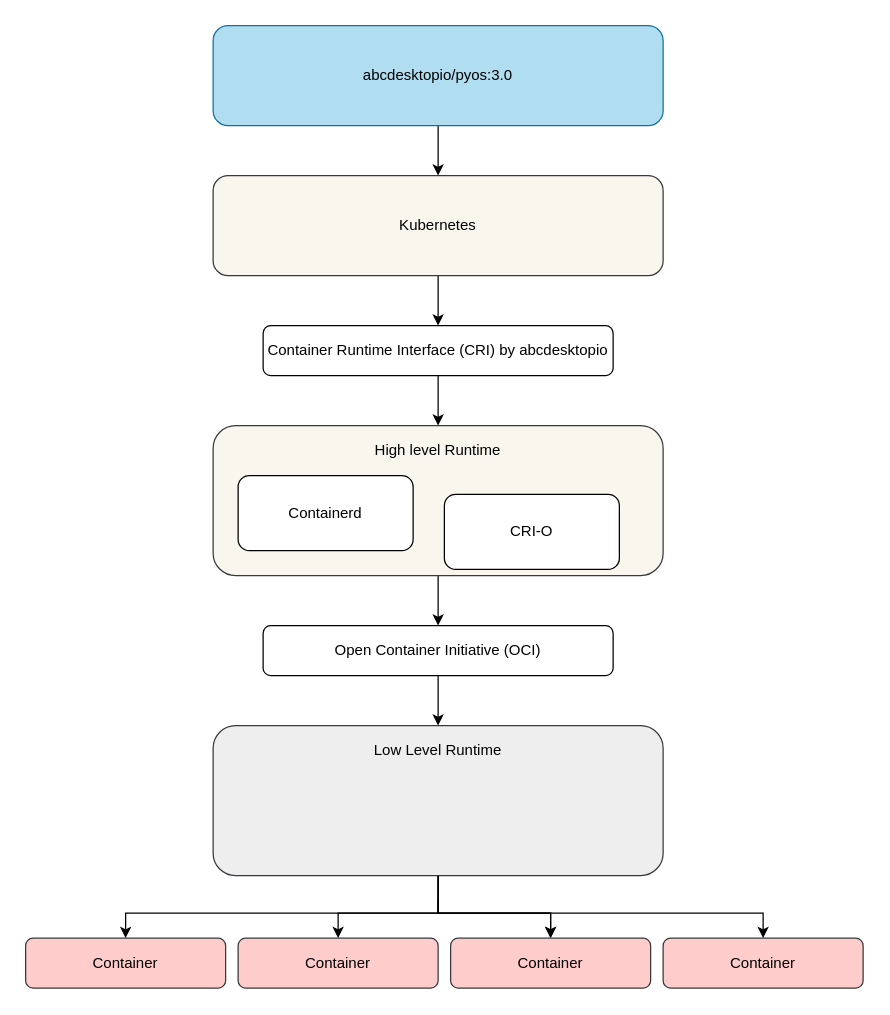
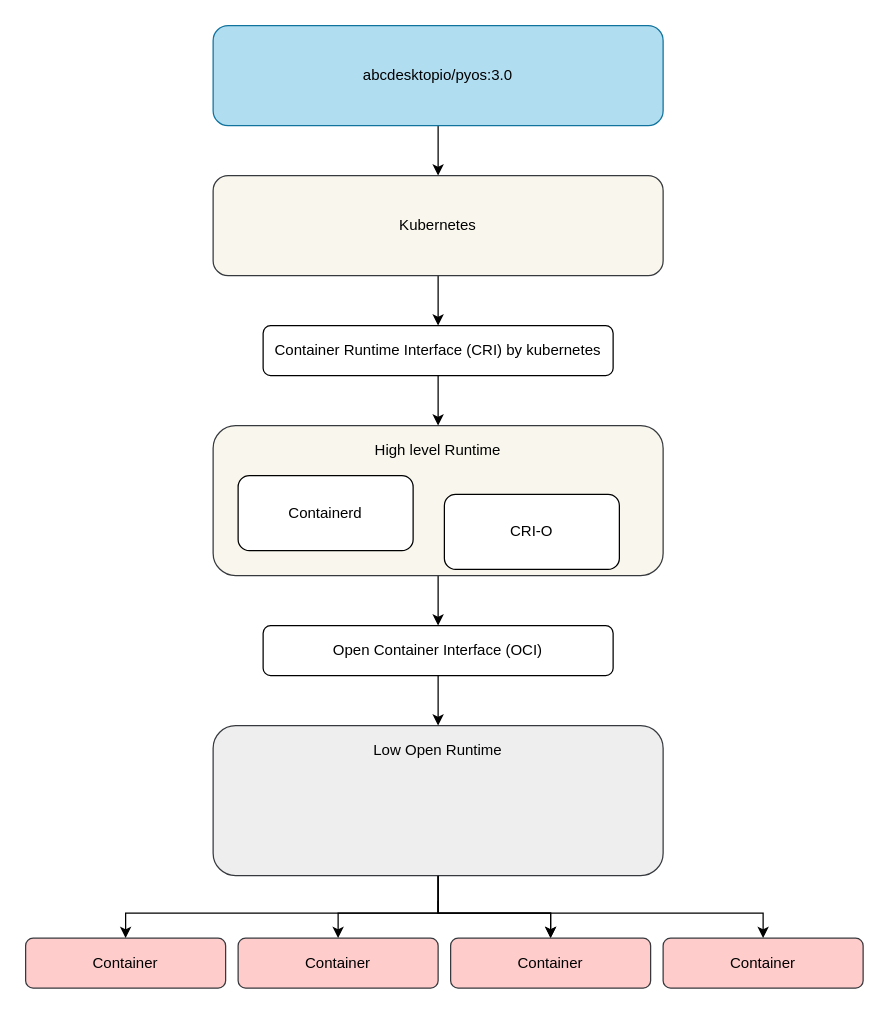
node "Container Runtime Interface (CRI) by abcdesktopio": label "Container Runtime Interface (CRI) by abcdesktopio" -> "Container Runtime Interface (CRI) by kubernetes"
node "Open Container Initiative (OCI)": label "Open Container Initiative (OCI)" -> "Open Container Interface (OCI)"
node "Low Level Runtime": label "Low Level Runtime" -> "Low Open Runtime"
